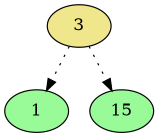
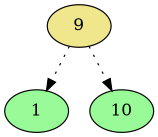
node "3": label "3" -> "9"
node "15": label "15" -> "10"
